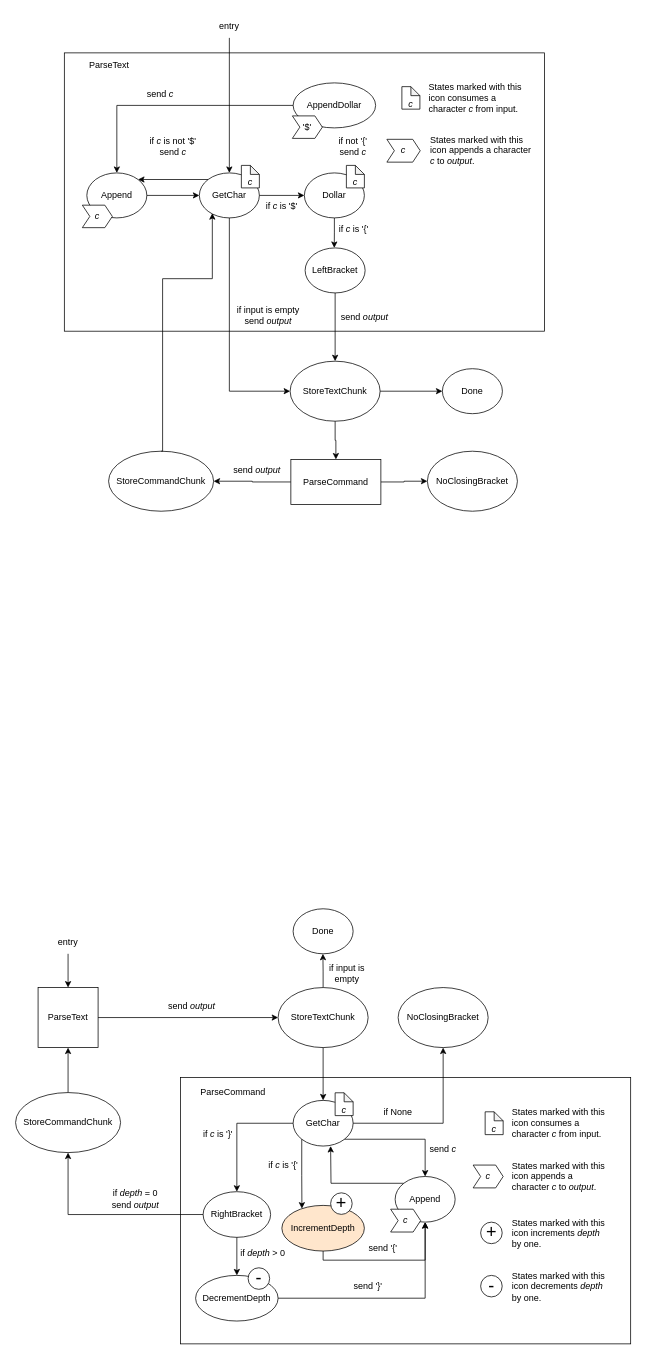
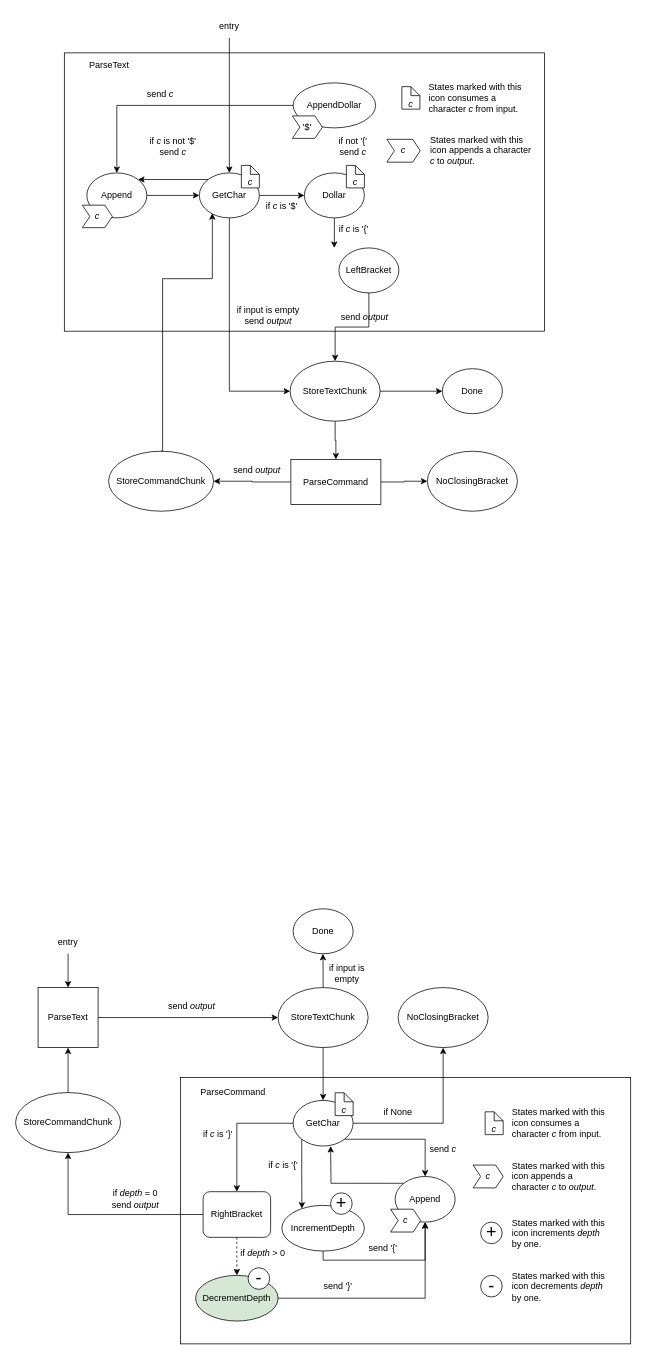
node "LeftBracket": moved (335, 270) -> (369, 270)
node "RightBracket": shape ellipse -> rounded rectangle
node "IncrementDepth": fillcolor #ffe6cc -> #ffffff
edge "RightBracket" -> "DecrementDepth": style solid -> dashed
node "send '}'": moved (368, 1287) -> (338, 1287)
node "DecrementDepth": fillcolor #ffffff -> #d5e8d4
